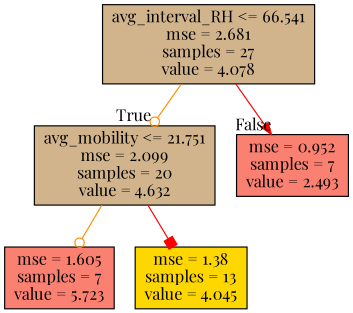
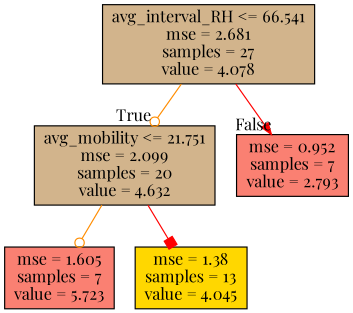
node "mse = 0.952 samples = 7 value = 2.493": label "mse = 0.952 samples = 7 value = 2.493" -> "mse = 0.952 samples = 7 value = 2.793"
